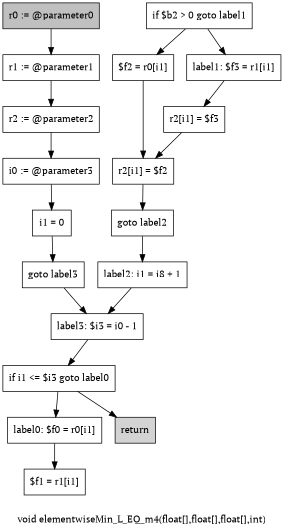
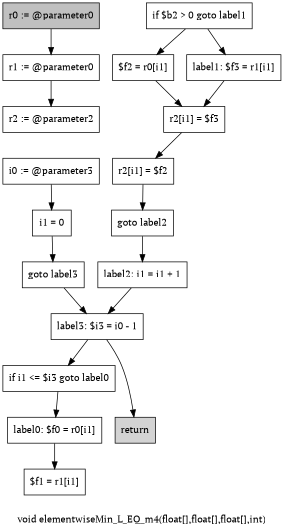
node "r1 := @parameter1": label "r1 := @parameter1" -> "r1 := @parameter0"
edge "$f2 = r0[i1]" -> "r2[i1] = $f2": now "$f2 = r0[i1]" -> "r2[i1] = $f3"
edge "r2 := @parameter2" -> "i0 := @parameter3": removed
node "label2: i1 = i8 + 1": label "label2: i1 = i8 + 1" -> "label2: i1 = i1 + 1"
edge "if i1 <= $i3 goto label0" -> "return": now "label3: $i3 = i0 - 1" -> "return"
